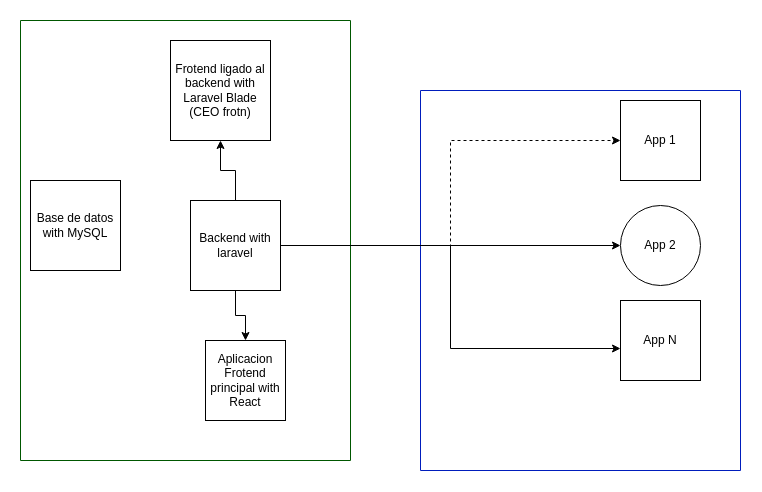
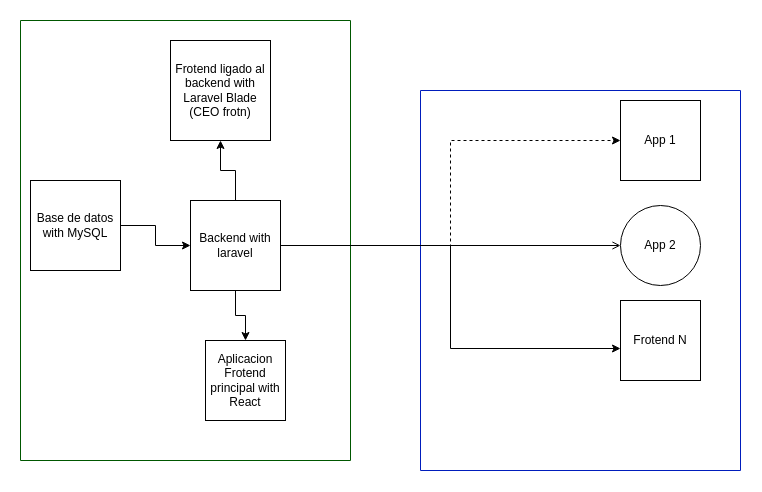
edge "Base de datos with MySQL" -> "Backend with laravel": added
edge "Backend with laravel" -> "App 2": arrowhead classic -> open
node "App N": label "App N" -> "Frotend N"
